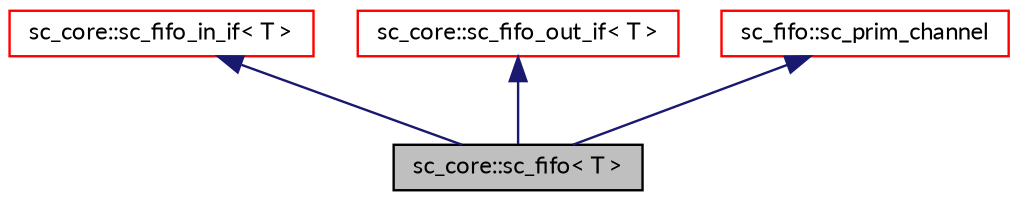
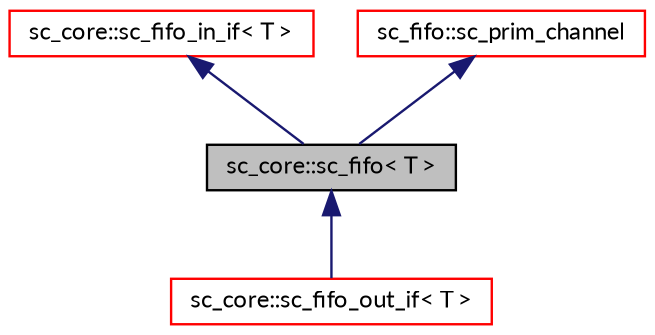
edge "sc_core::sc_fifo< T >" -> "sc_core::sc_fifo_out_if< T >": reversed
